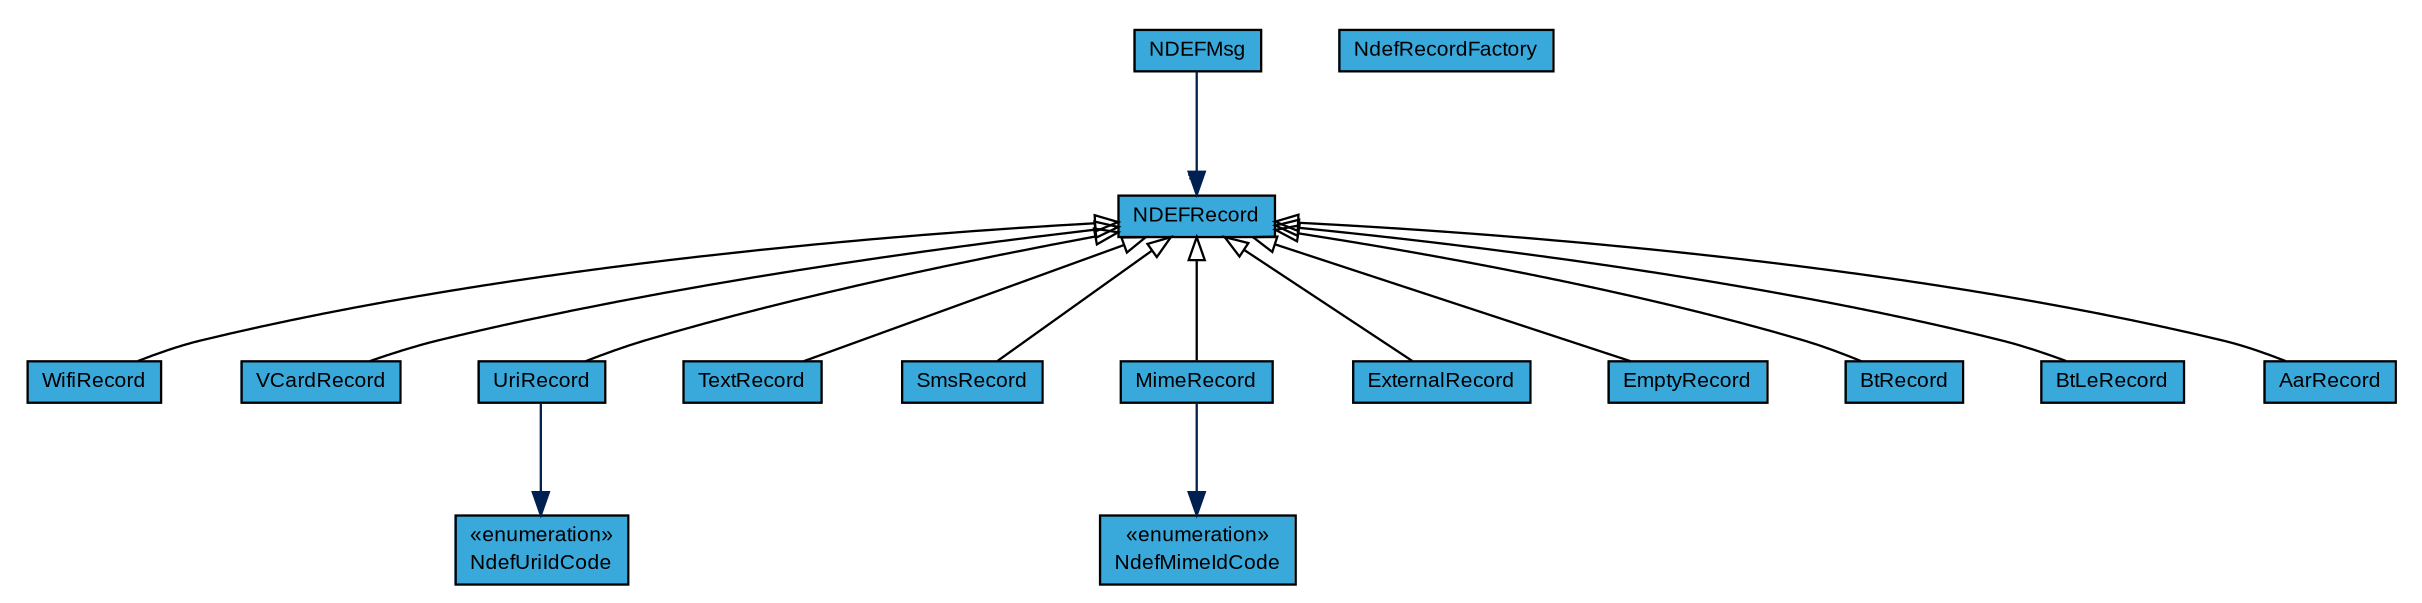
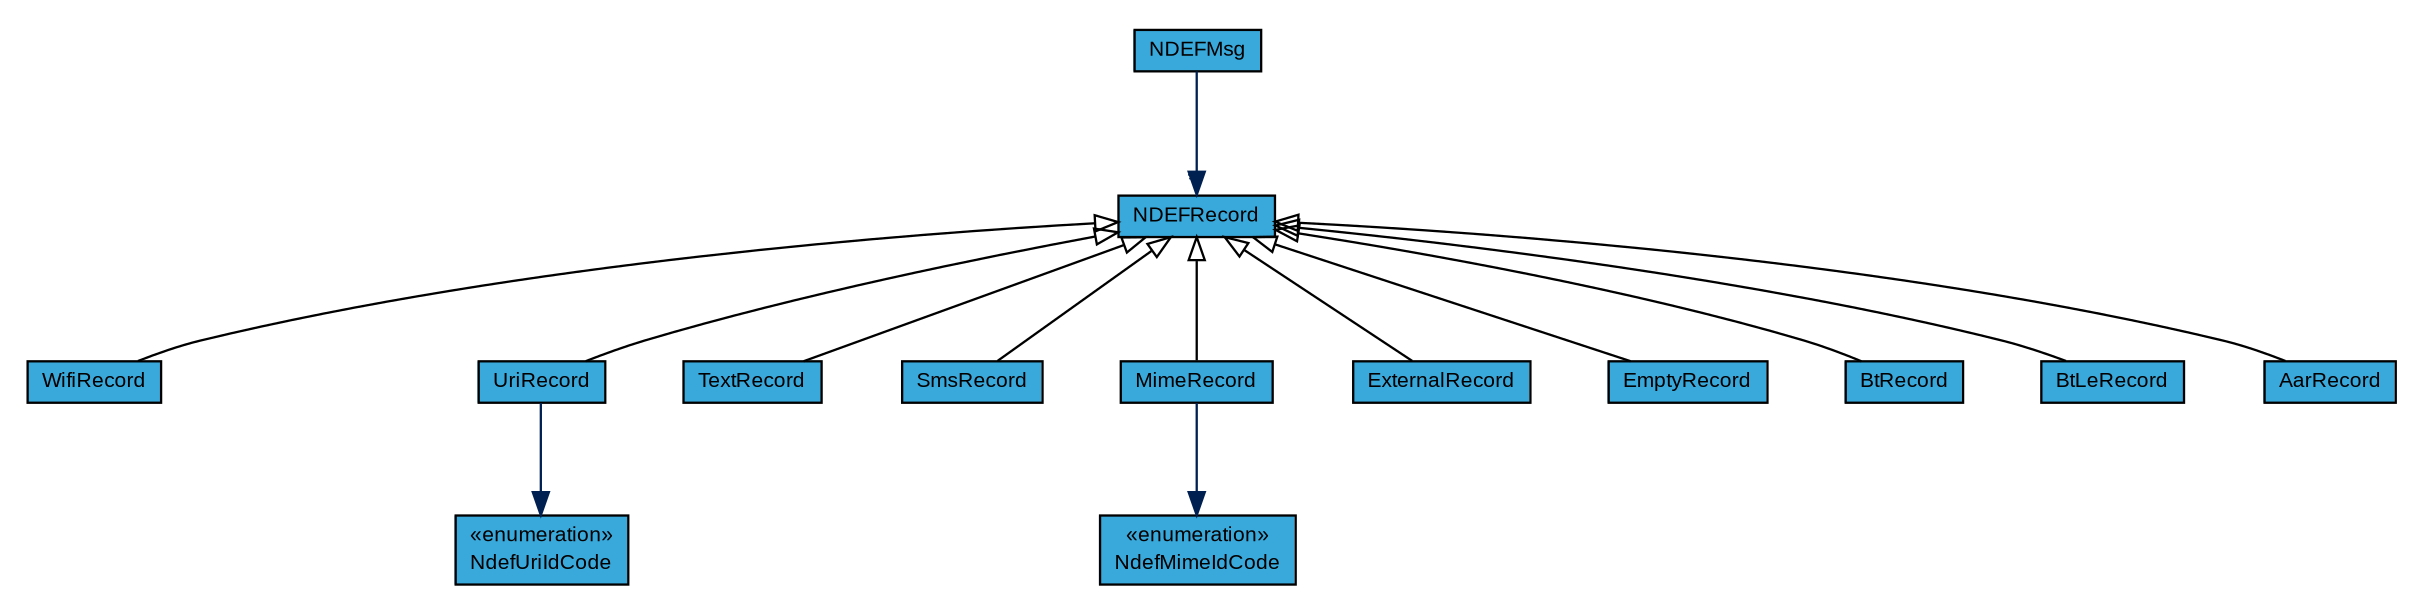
node "NdefRecordFactory": removed
node "VCardRecord": removed
